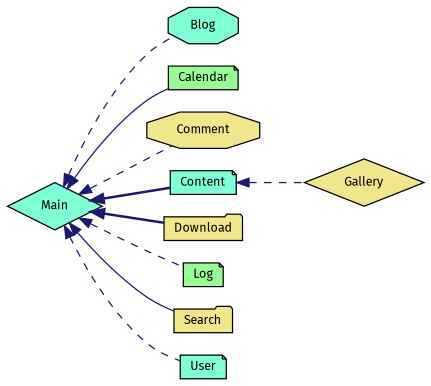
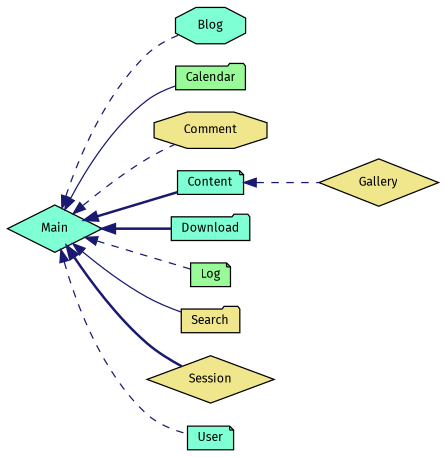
node "Calendar": shape note -> folder
node "Download": fillcolor khaki -> aquamarine
node "Session": added
